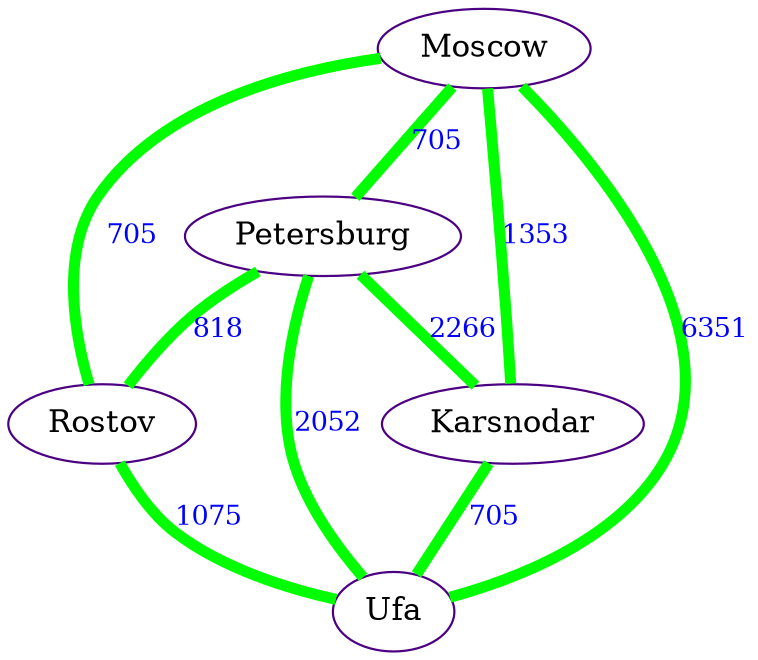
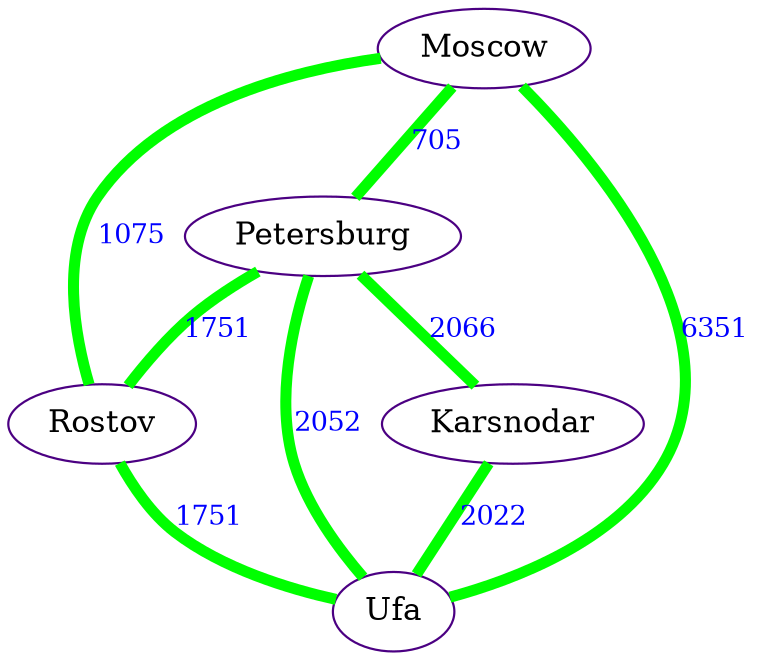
edge "Moscow" -- "Rostov": label "705" -> "1075"
edge "Moscow" -- "Karsnodar": removed, label "1353"
edge "Petersburg" -- "Rostov": label "818" -> "1751"
edge "Petersburg" -- "Karsnodar": label "2266" -> "2066"
edge "Rostov" -- "Ufa": label "1075" -> "1751"
edge "Karsnodar" -- "Ufa": label "705" -> "2022"
